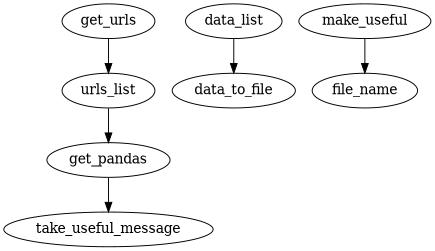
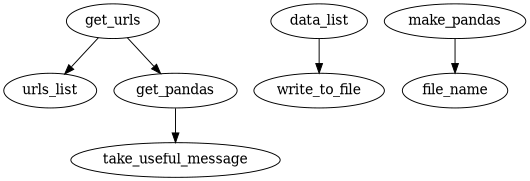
node "make_useful": label "make_useful" -> "make_pandas"
node "data_to_file": label "data_to_file" -> "write_to_file"
edge "urls_list" -> "get_pandas": now "get_urls" -> "get_pandas"
